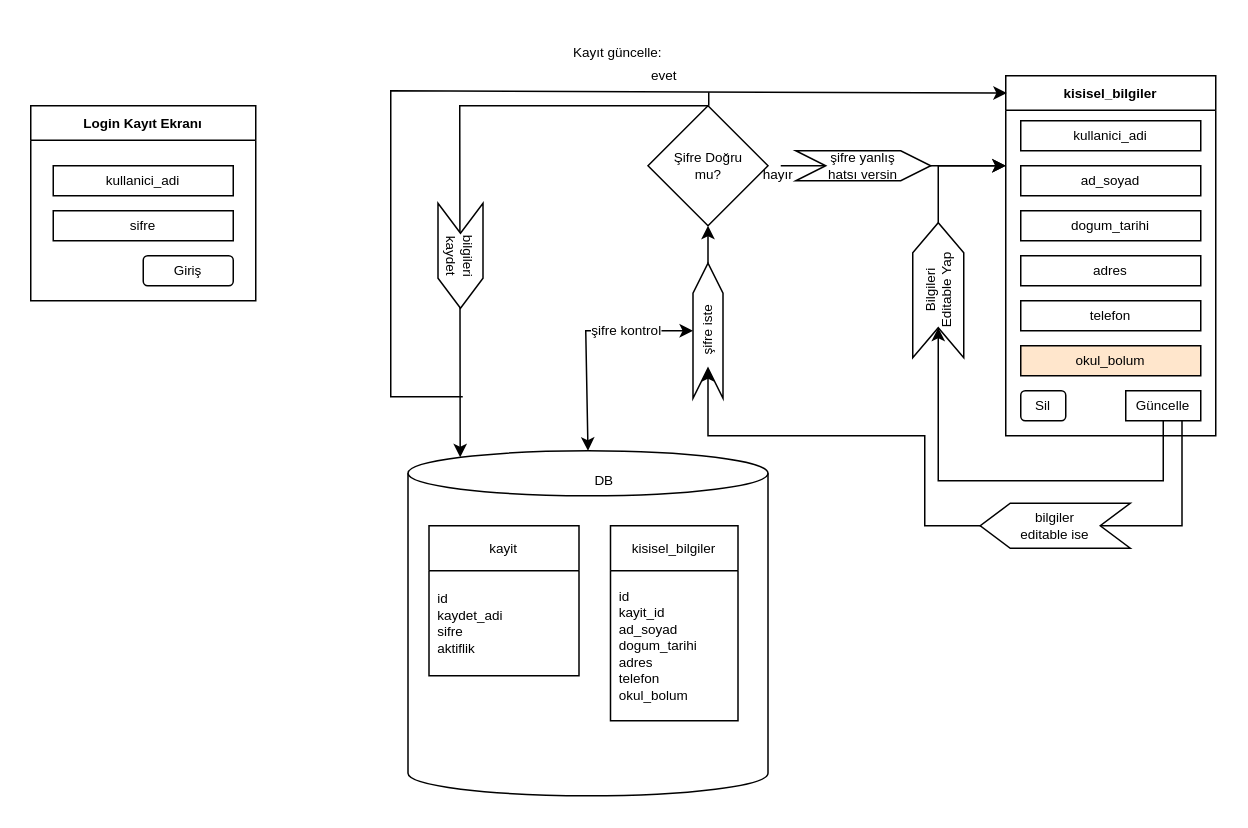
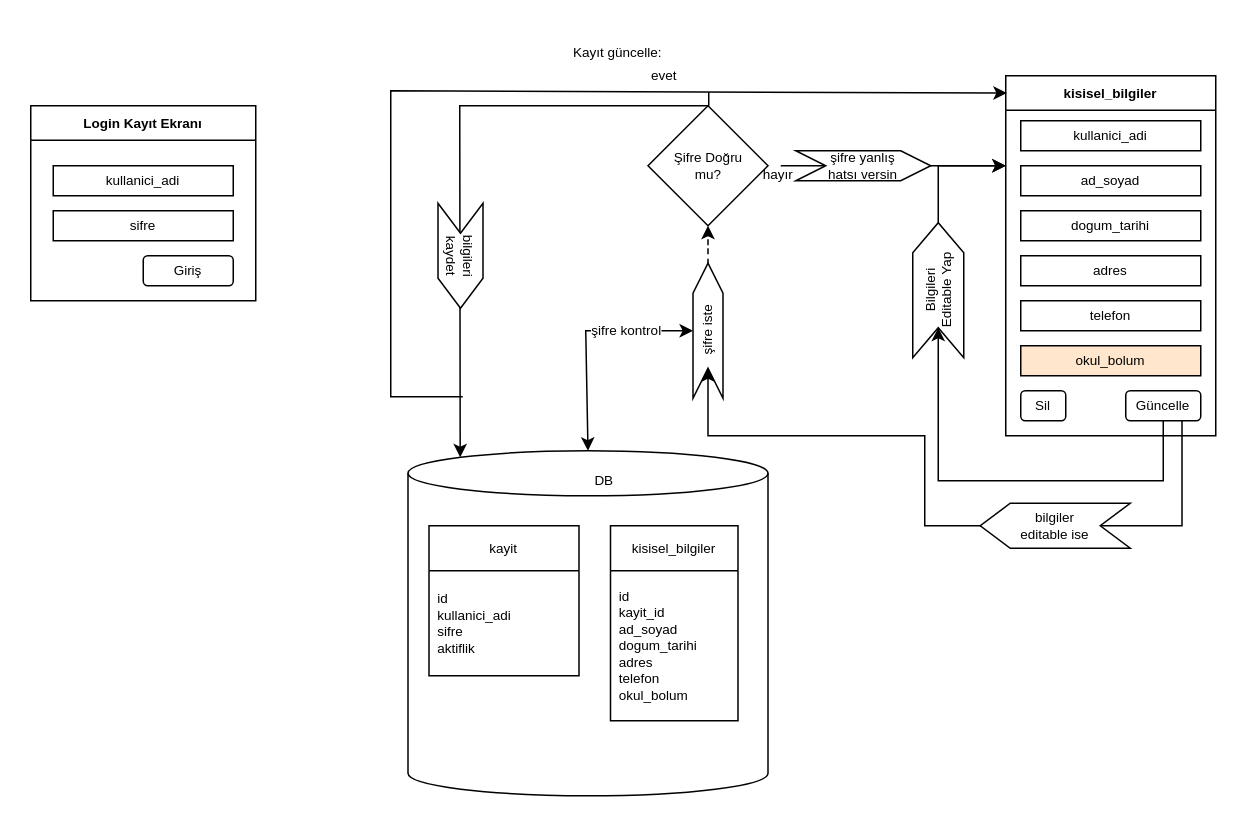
edge "şifre iste" -> "Şifre Doğru mu?": style solid -> dashed
node "Güncelle": shape rectangle -> rounded rectangle
node "id kaydet_adi sifre aktiflik": label "id kaydet_adi sifre aktiflik" -> "id kullanici_adi sifre aktiflik"
